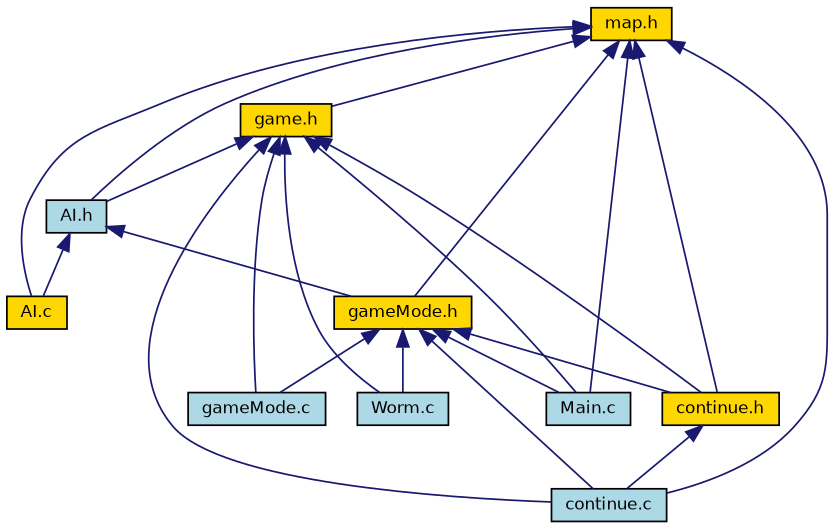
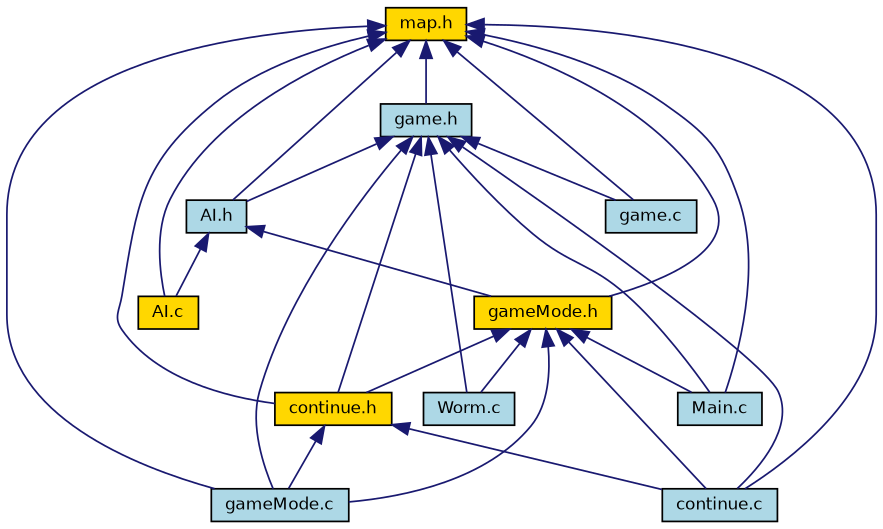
node "game.h": fillcolor gold -> lightblue
edge "gameMode.c" -> "map.h": added
node "game.c": added
edge "gameMode.c" -> "continue.h": added
